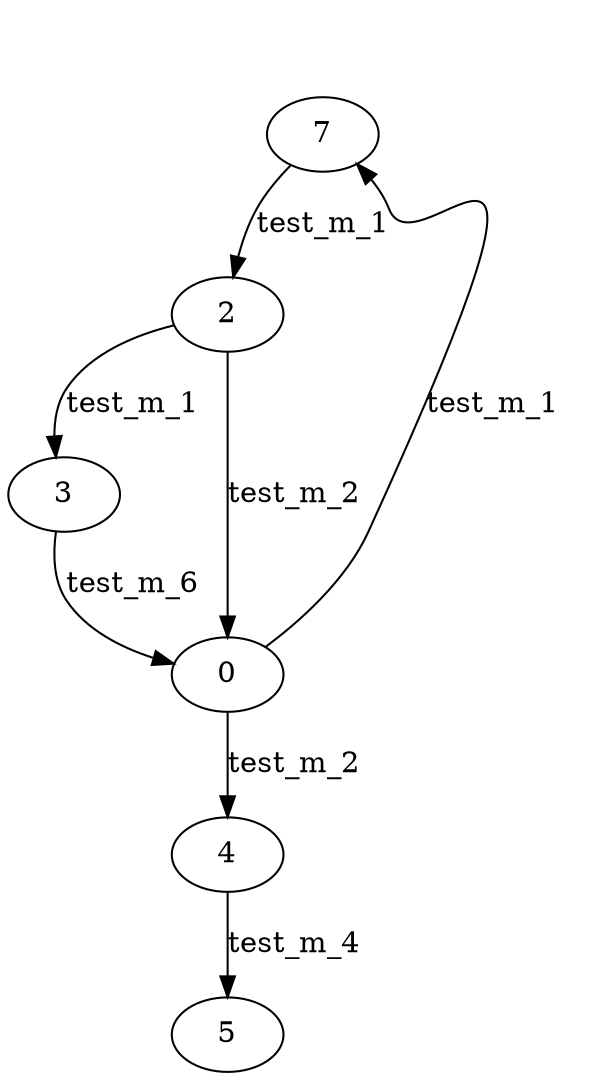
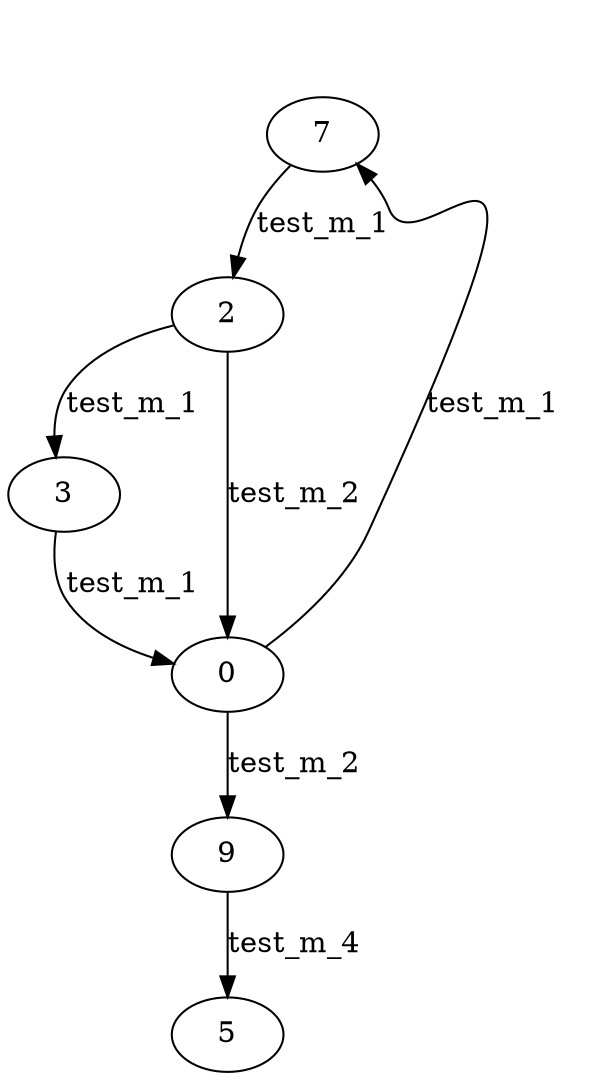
edge "3" -> "0": label "test_m_6" -> "test_m_1"
node "4": label "4" -> "9"
